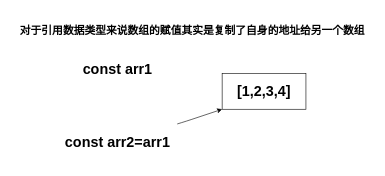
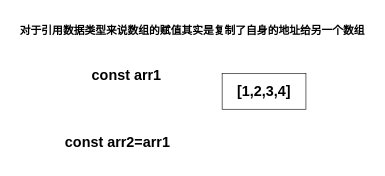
node "const arr1": moved (117, 69) -> (126, 75)
edge "const arr2=arr1" -> "[1,2,3,4]": removed
